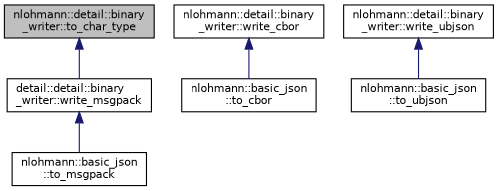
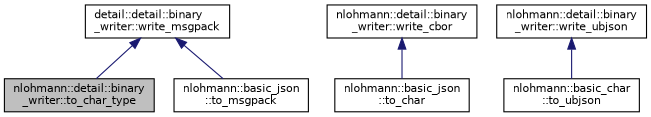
edge "detail::detail::binary _writer::write_msgpack" -> "nlohmann::detail::binary _writer::to_char_type": reversed
node "nlohmann::basic_json ::to_cbor": label "nlohmann::basic_json ::to_cbor" -> "nlohmann::basic_json ::to_char"
node "nlohmann::basic_json ::to_ubjson": label "nlohmann::basic_json ::to_ubjson" -> "nlohmann::basic_char ::to_ubjson"
